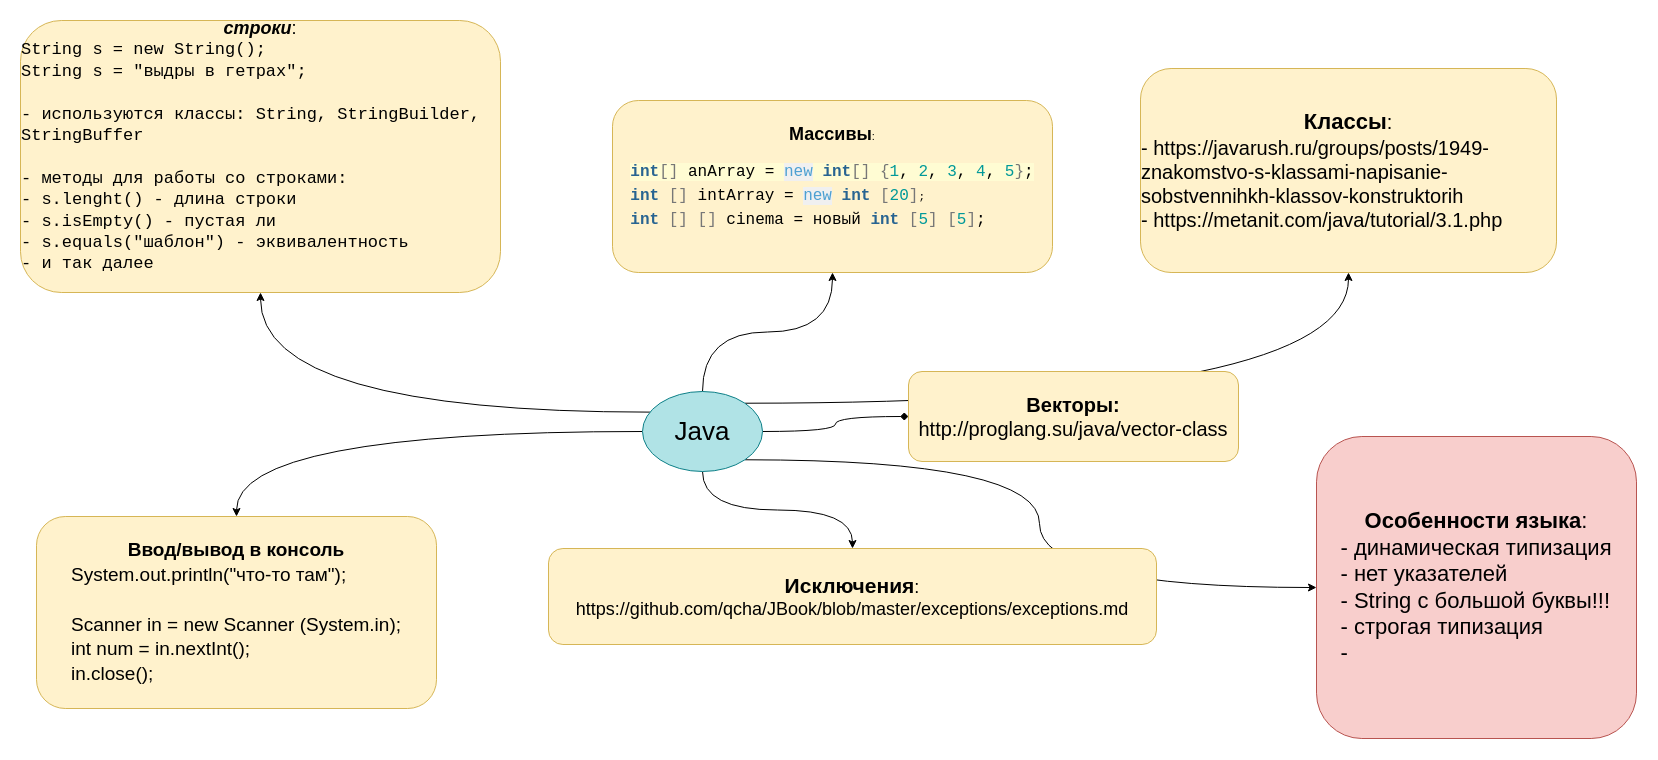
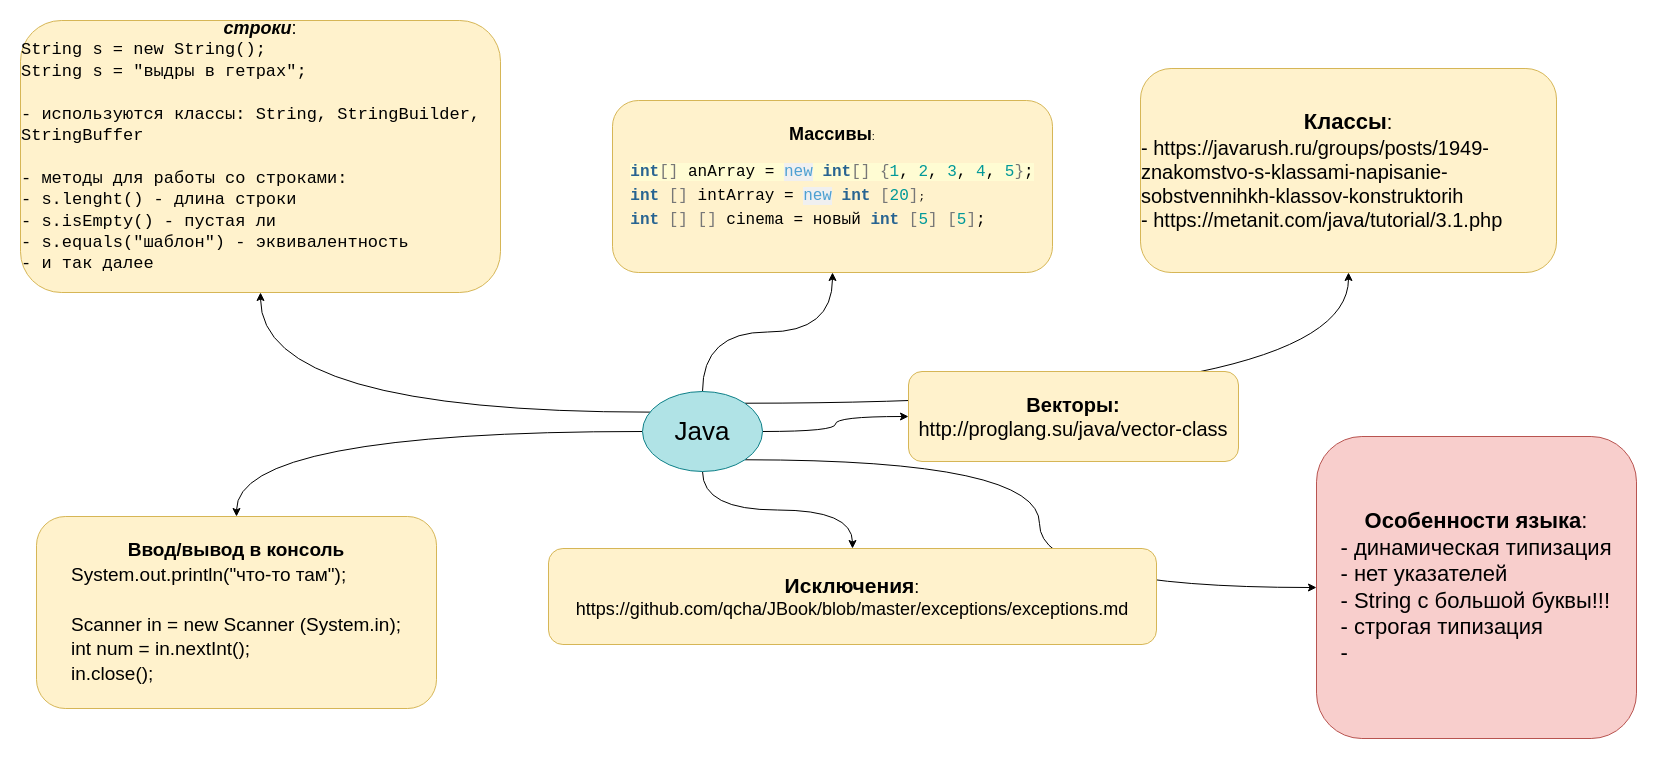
edge "Java" -> "Векторы: http://proglang.su/java/vector-class": arrowhead diamond -> classic
